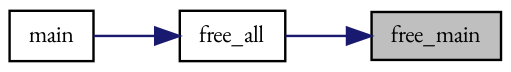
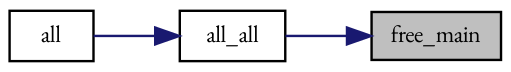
node "main": label "main" -> "all"
node "free_all": label "free_all" -> "all_all"
